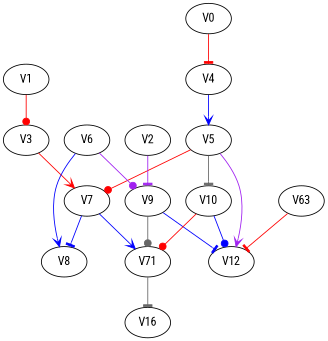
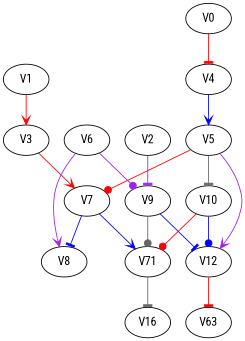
edge "V1" -> "V3": arrowhead dot -> vee
edge "V6" -> "V8": color blue -> purple
edge "V63" -> "V12": reversed
